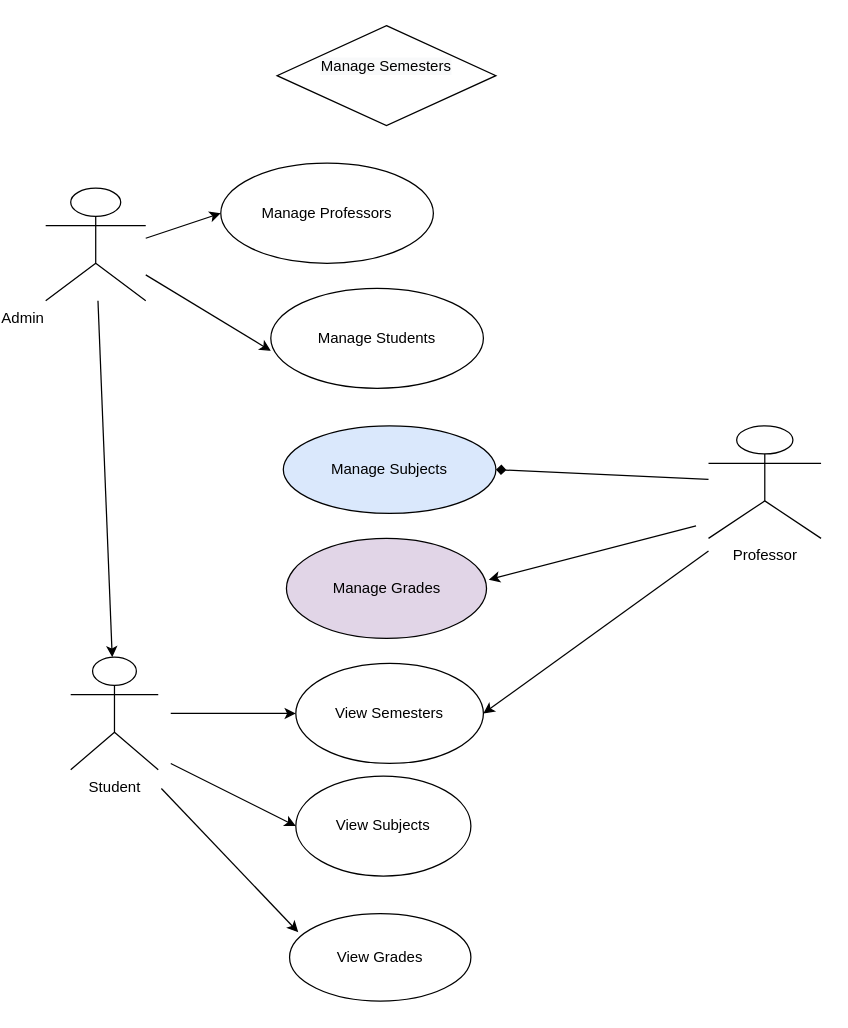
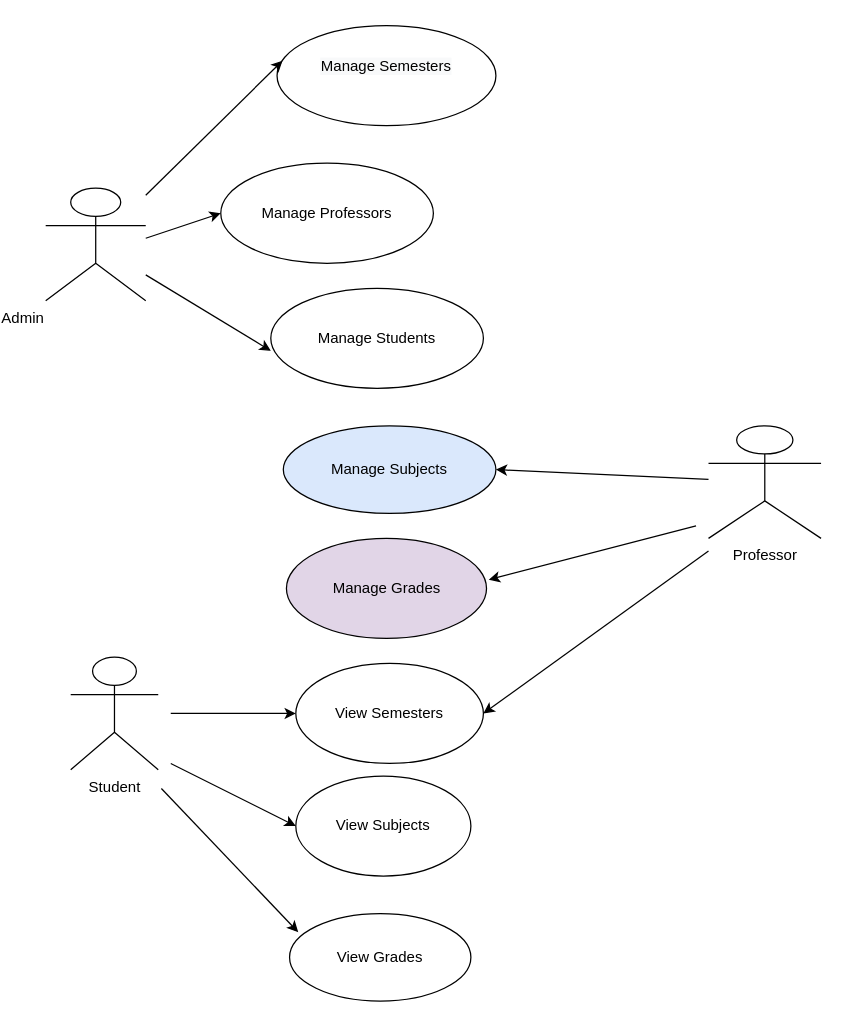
node "Manage Semesters": shape diamond -> ellipse
edge "Professor" -> "Manage Subjects": arrowhead diamond -> classic
edge "Admin" -> "Student": now "Admin" -> "Manage Semesters"
